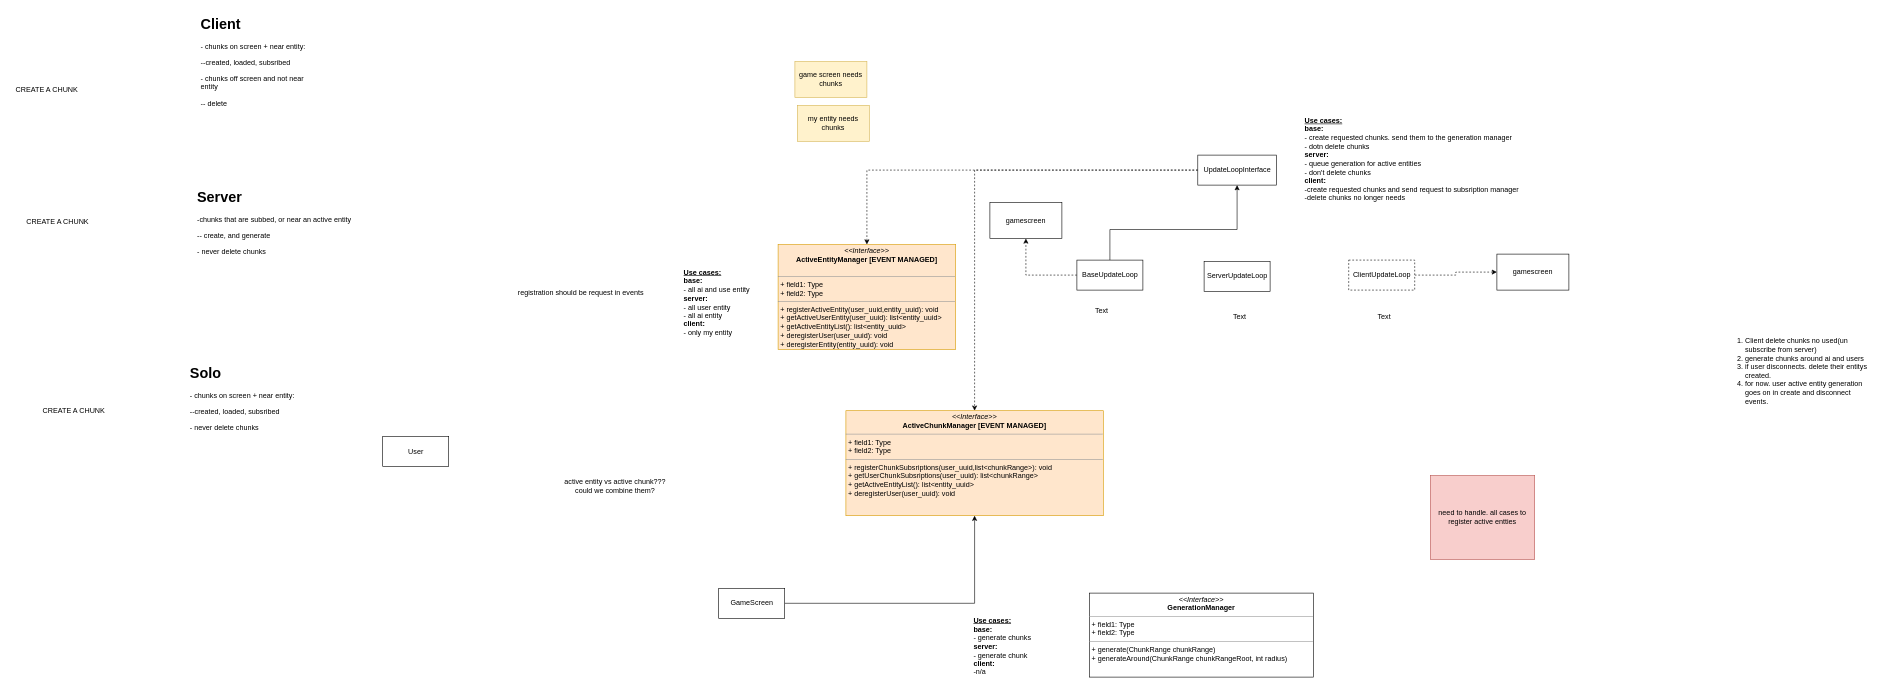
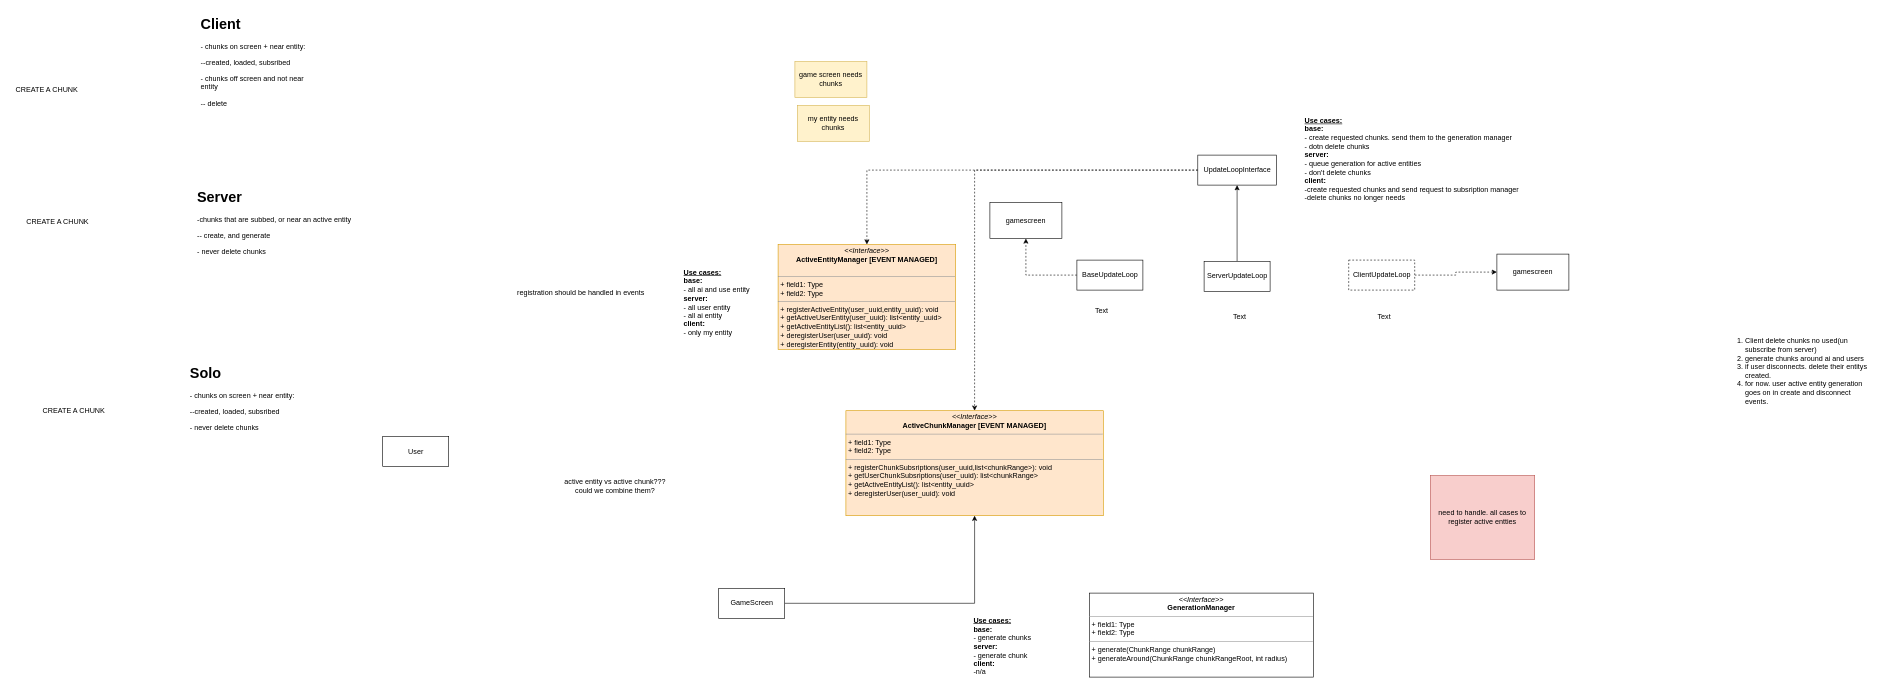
edge "BaseUpdateLoop" -> "UpdateLoopInterface": removed
edge "ServerUpdateLoop" -> "UpdateLoopInterface": added
node "registration should be request in events": label "registration should be request in events" -> "registration should be handled in events"
